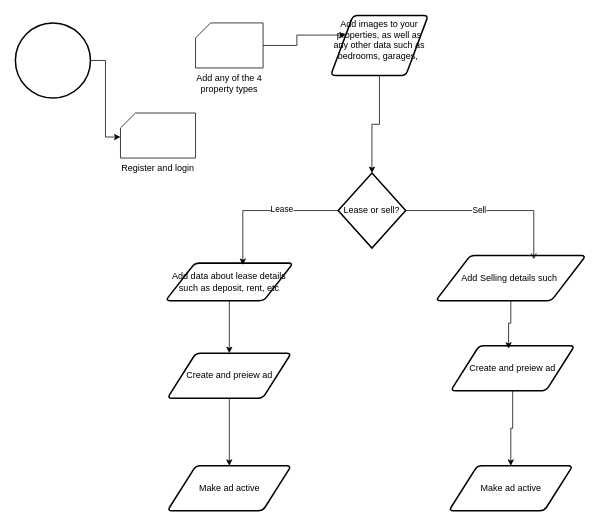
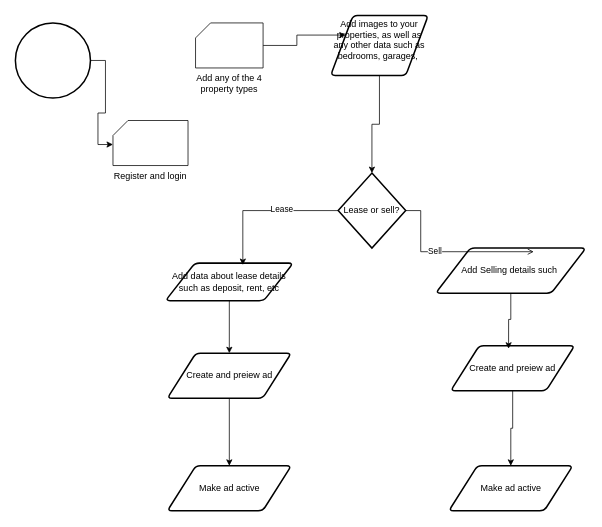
node "Register and login": moved (158, 135) -> (150, 143)
node "Add Selling details such": moved (510, 278) -> (510, 270)
